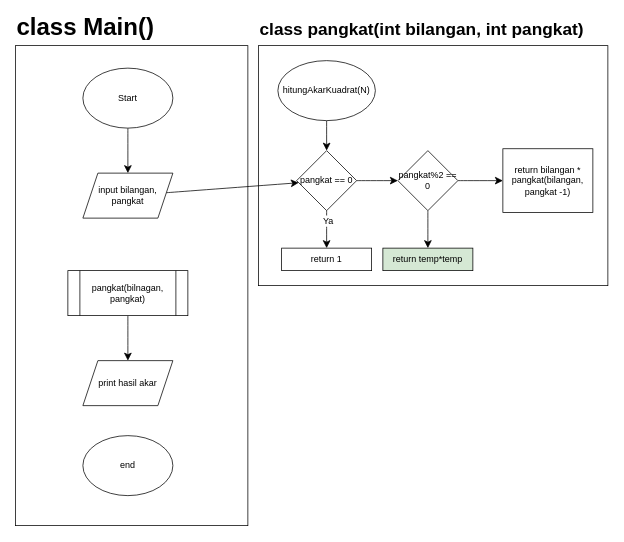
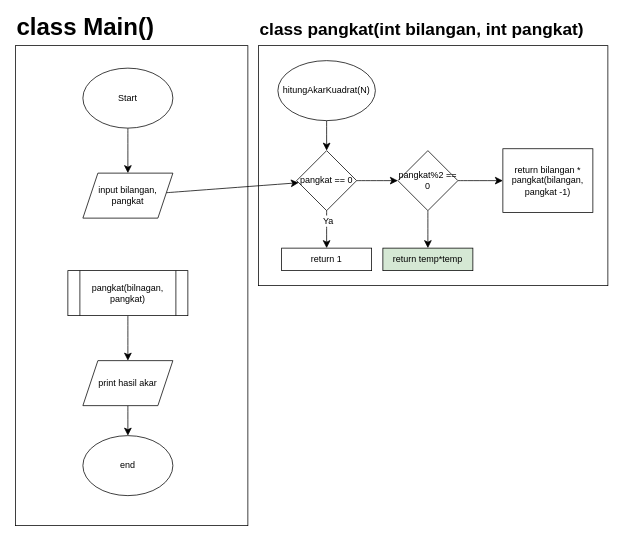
edge "print hasil akar" -> "end": added
